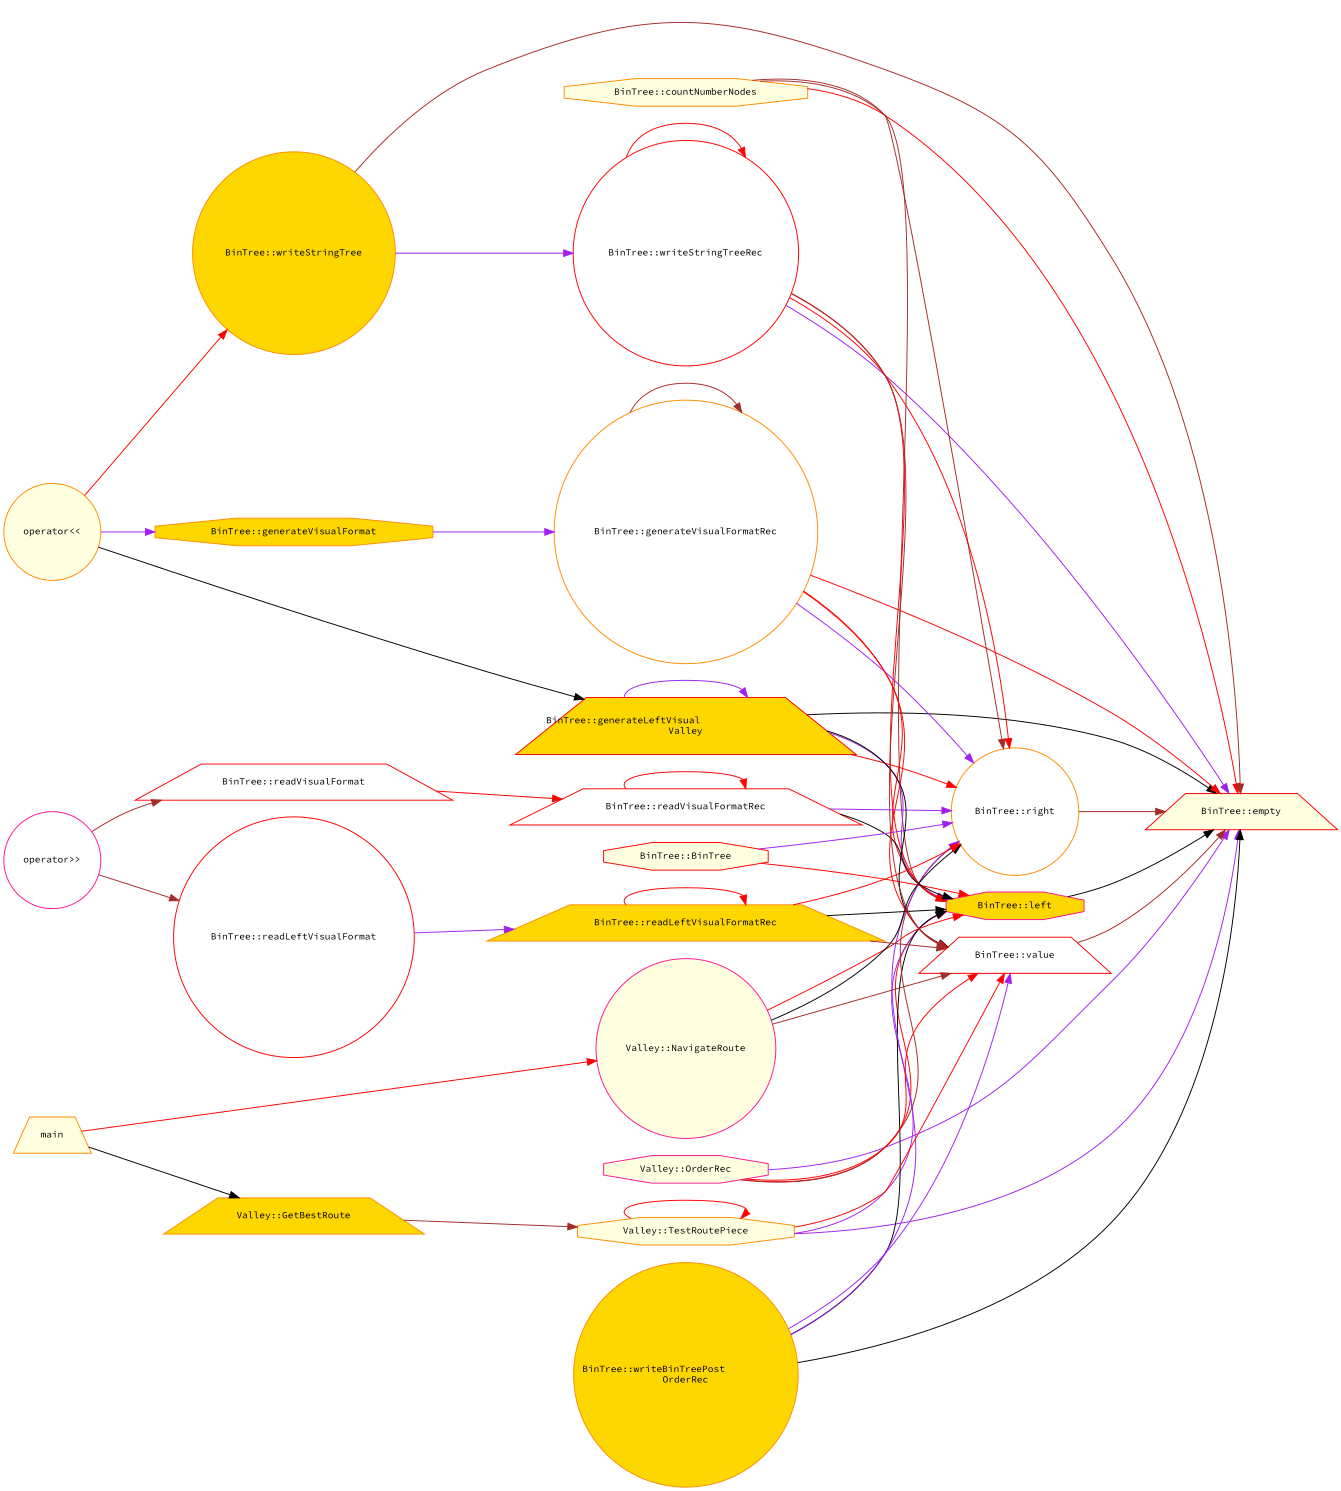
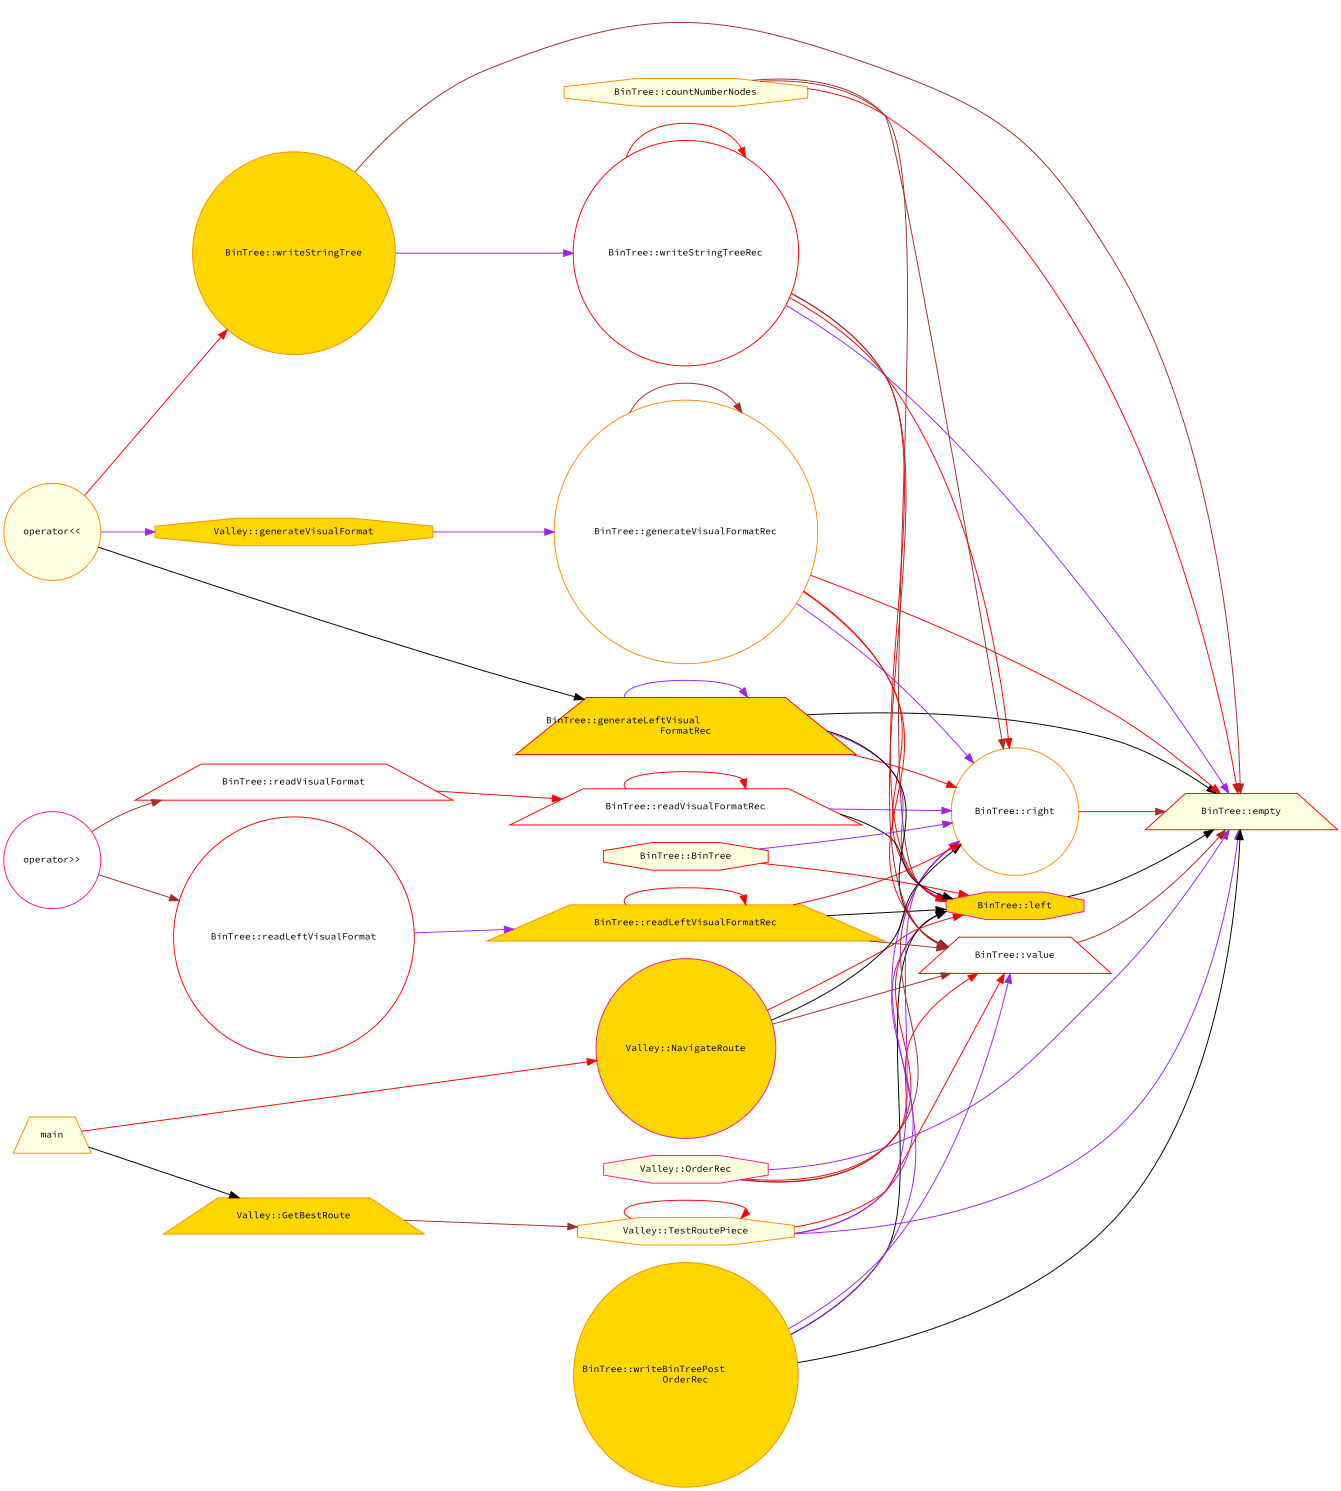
node "BinTree::generateVisualFormat": label "BinTree::generateVisualFormat" -> "Valley::generateVisualFormat"
node "BinTree::generateLeftVisual Valley": label "BinTree::generateLeftVisual Valley" -> "BinTree::generateLeftVisual FormatRec"
node "Valley::NavigateRoute": fillcolor lightyellow -> gold
edge "Valley::TestRoutePiece" -> "BinTree::right": added
